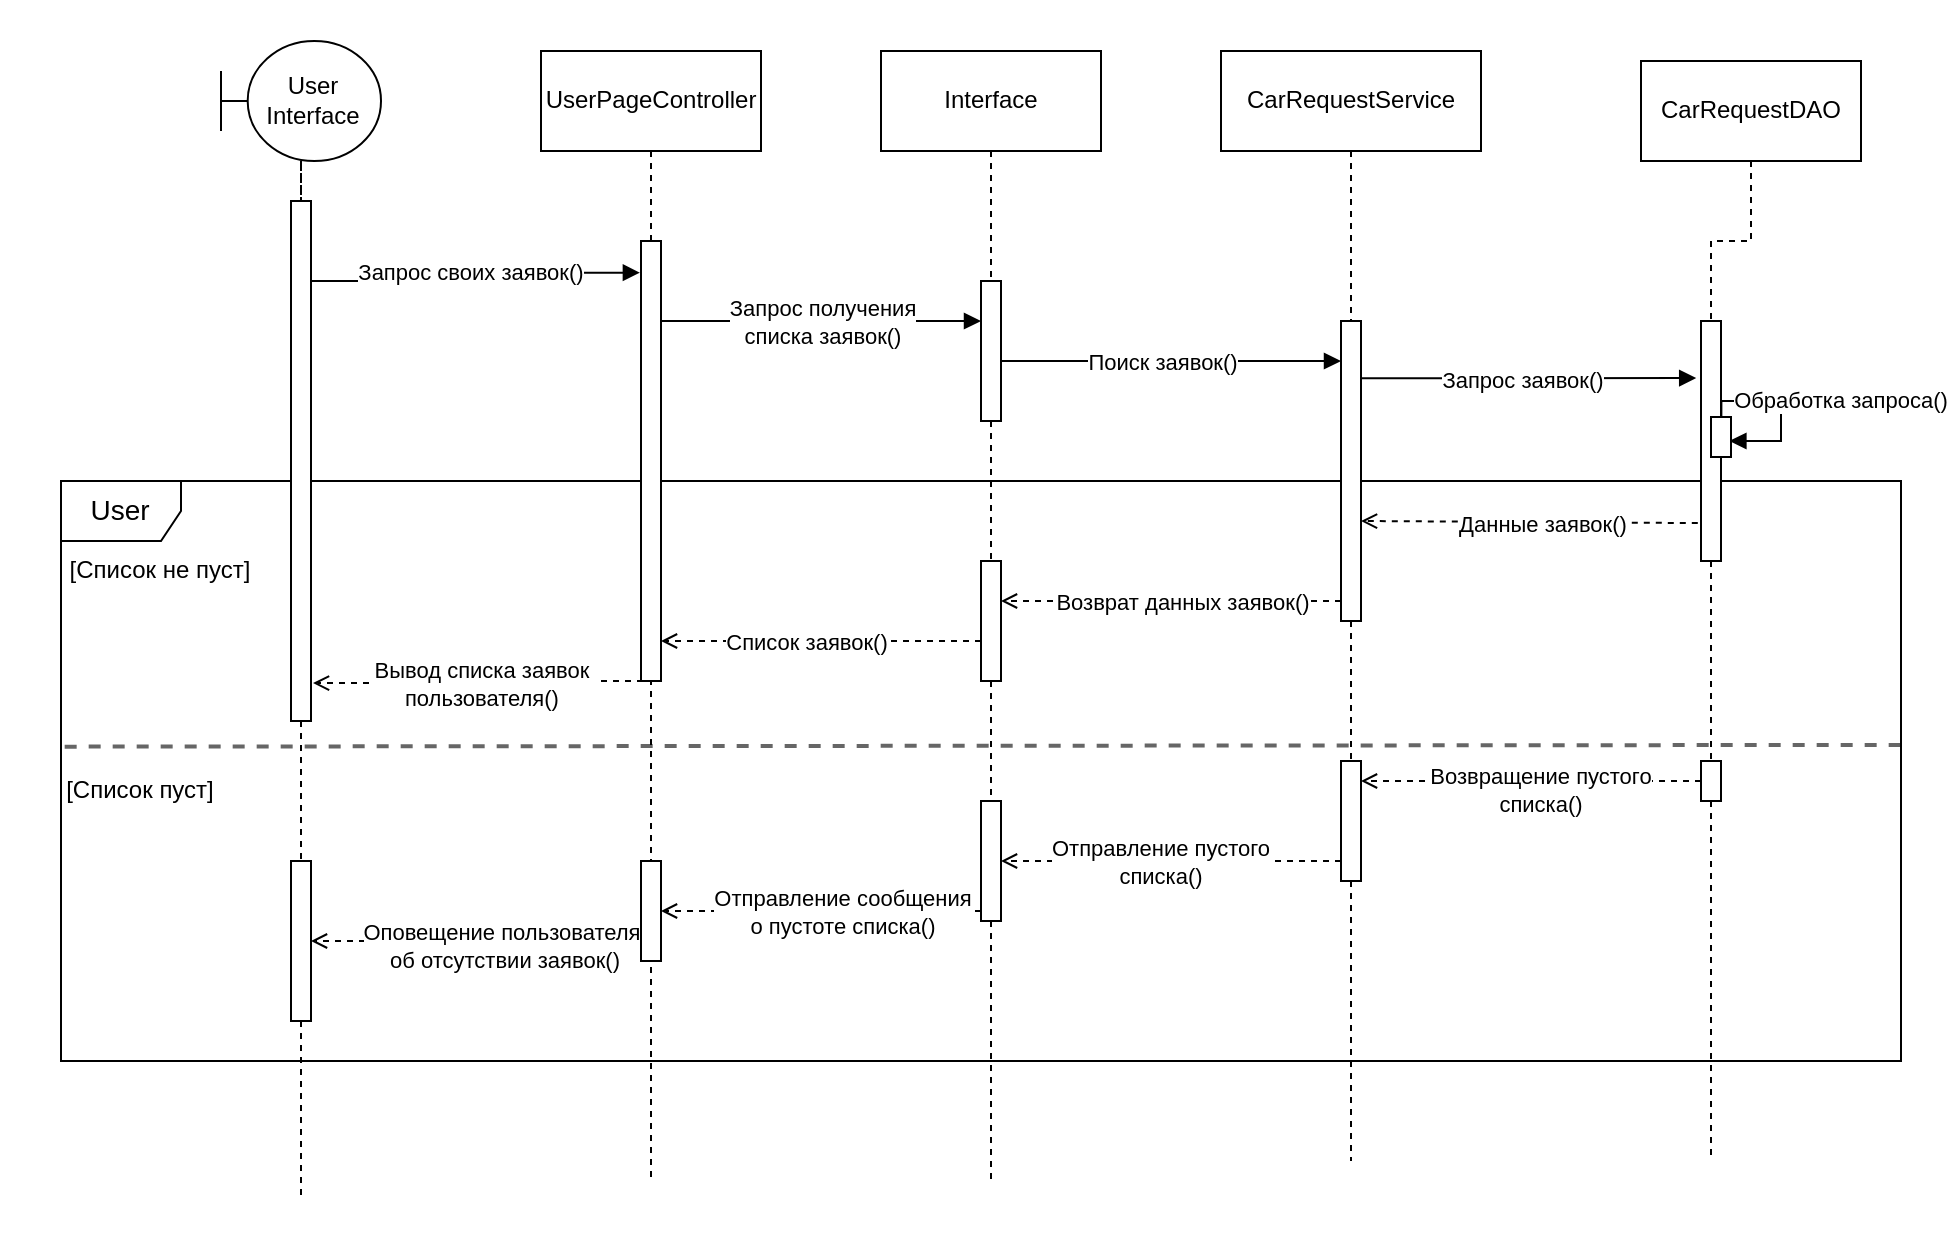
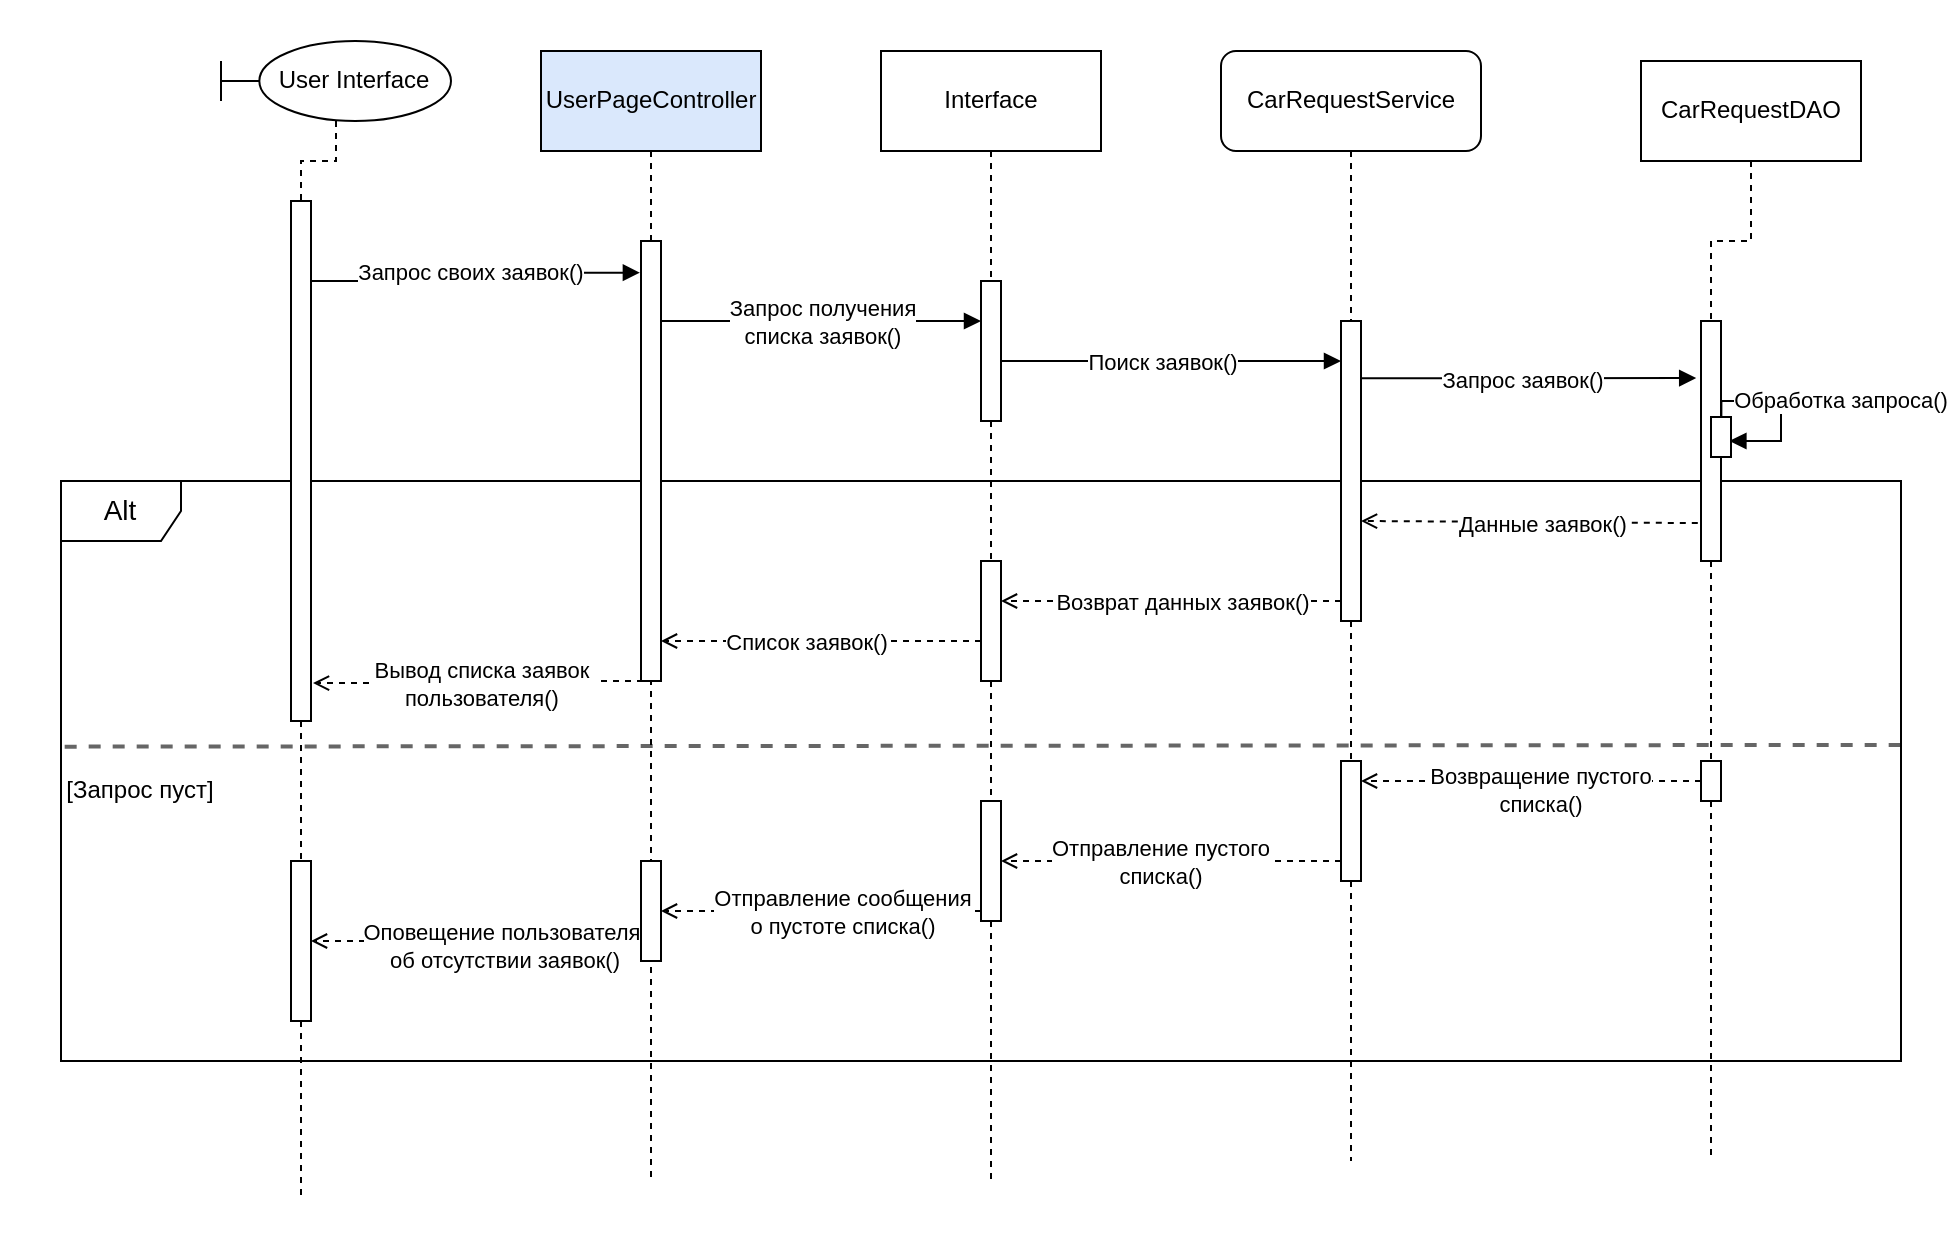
node "User Interface": size 160x120 -> 230x80
node "UserPageController": fillcolor #ffffff -> #dae8fc
node "CarRequestService": shape rectangle -> rounded rectangle
node "User": label "User" -> "Alt"
node "[Список не пуст]": removed
node "[Список пуст]": label "[Список пуст]" -> "[Запрос пуст]"
